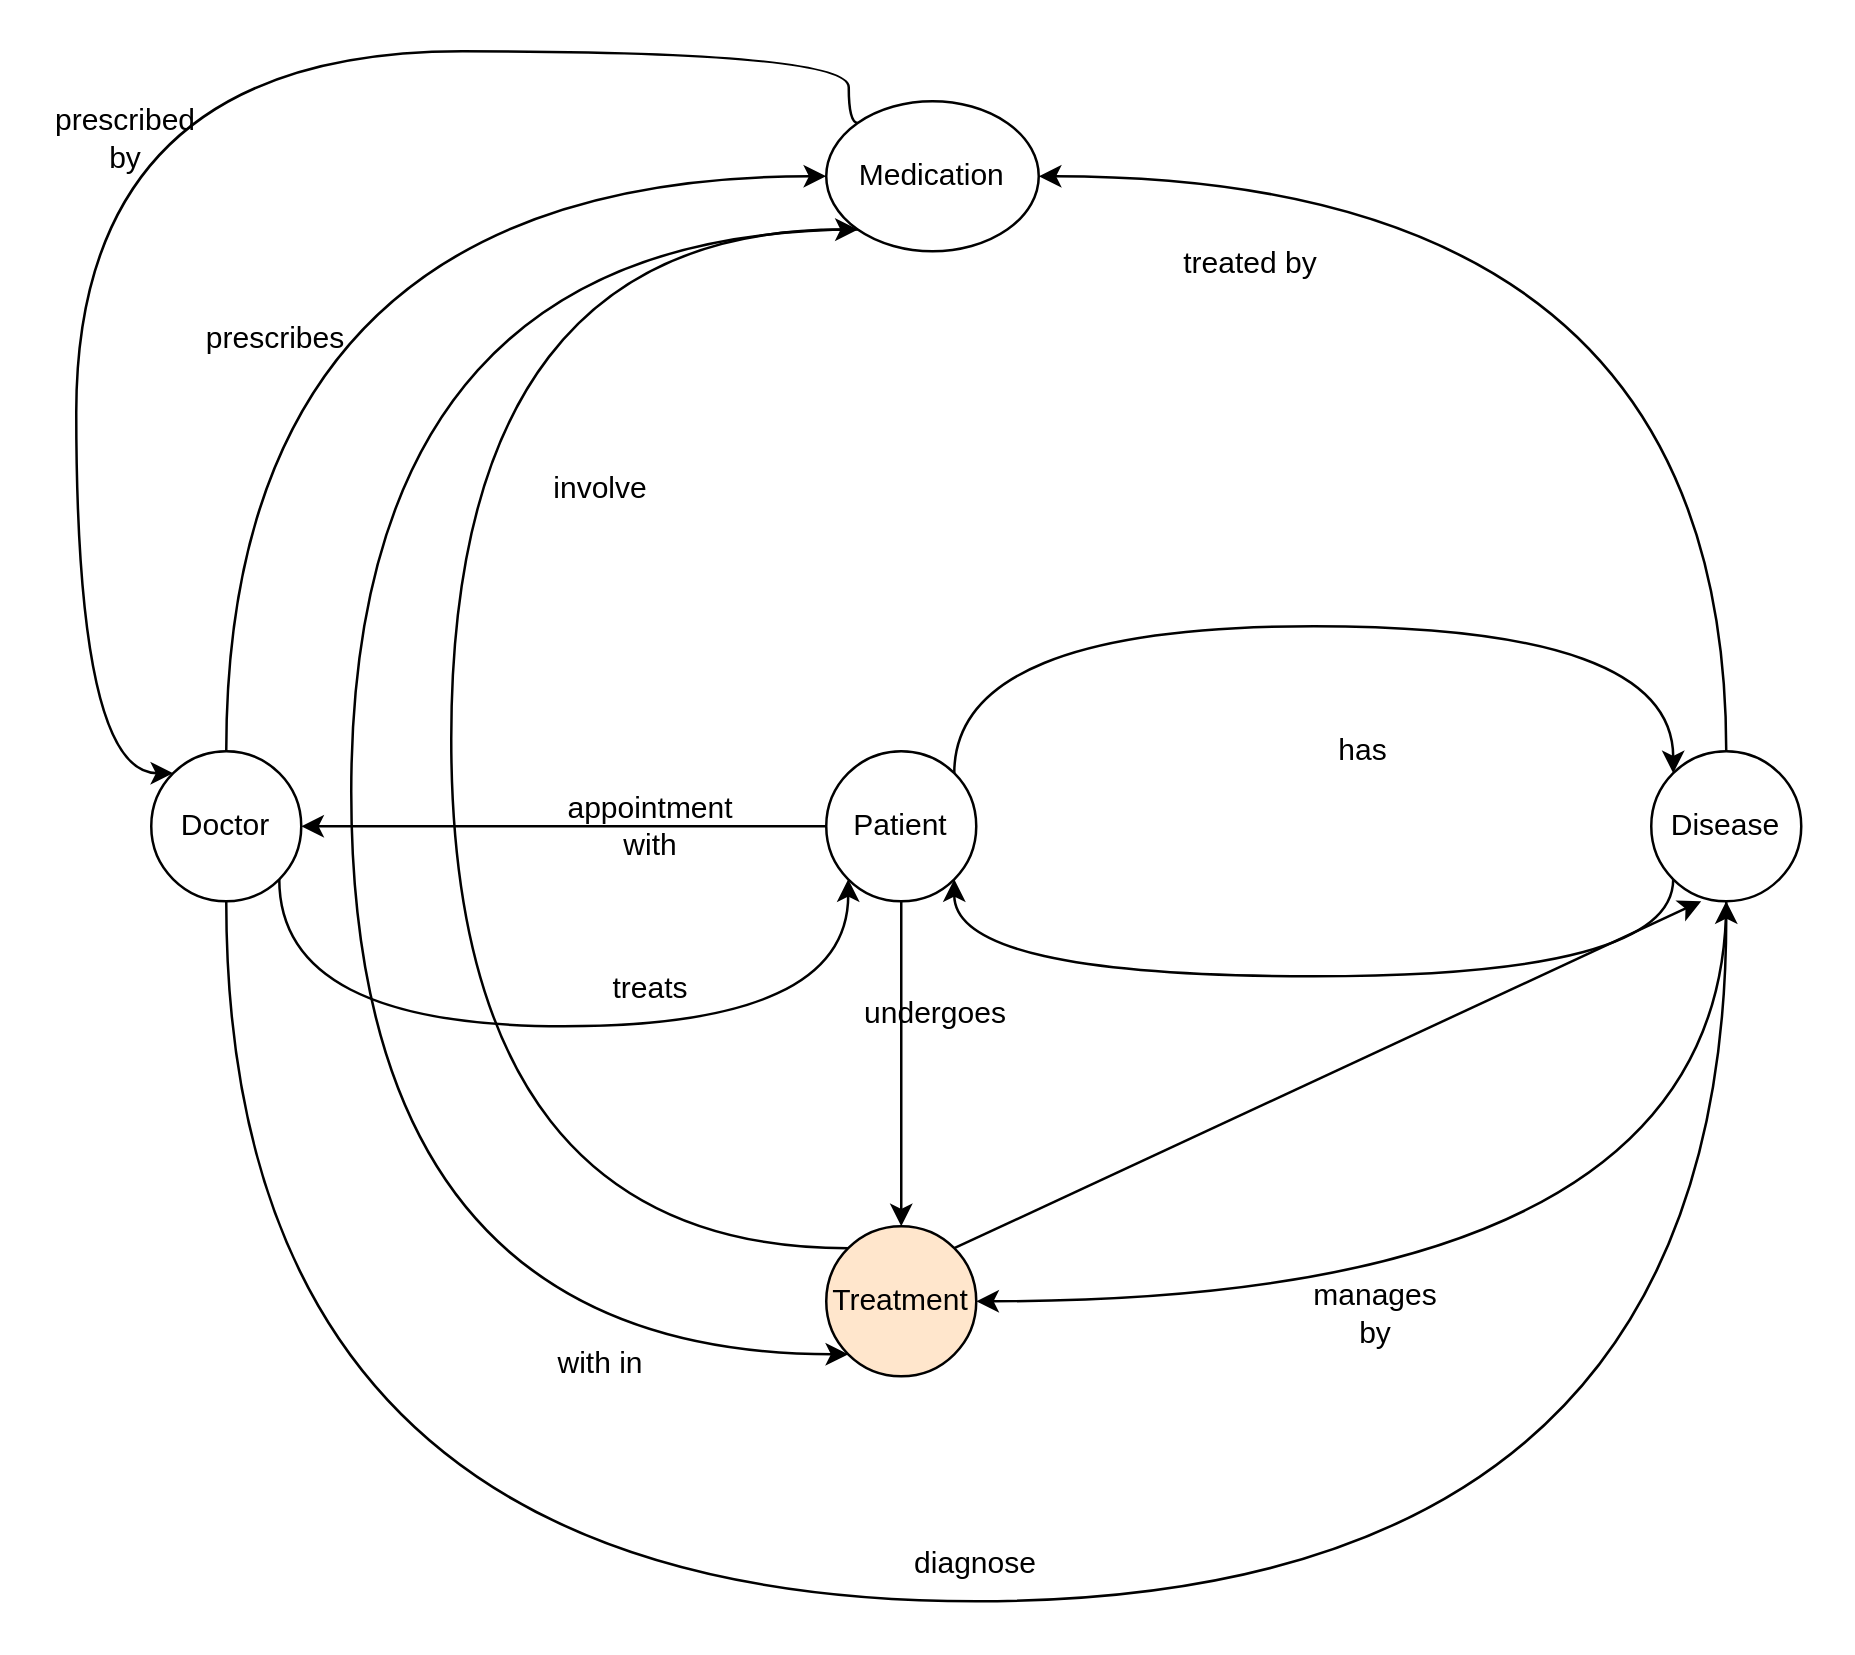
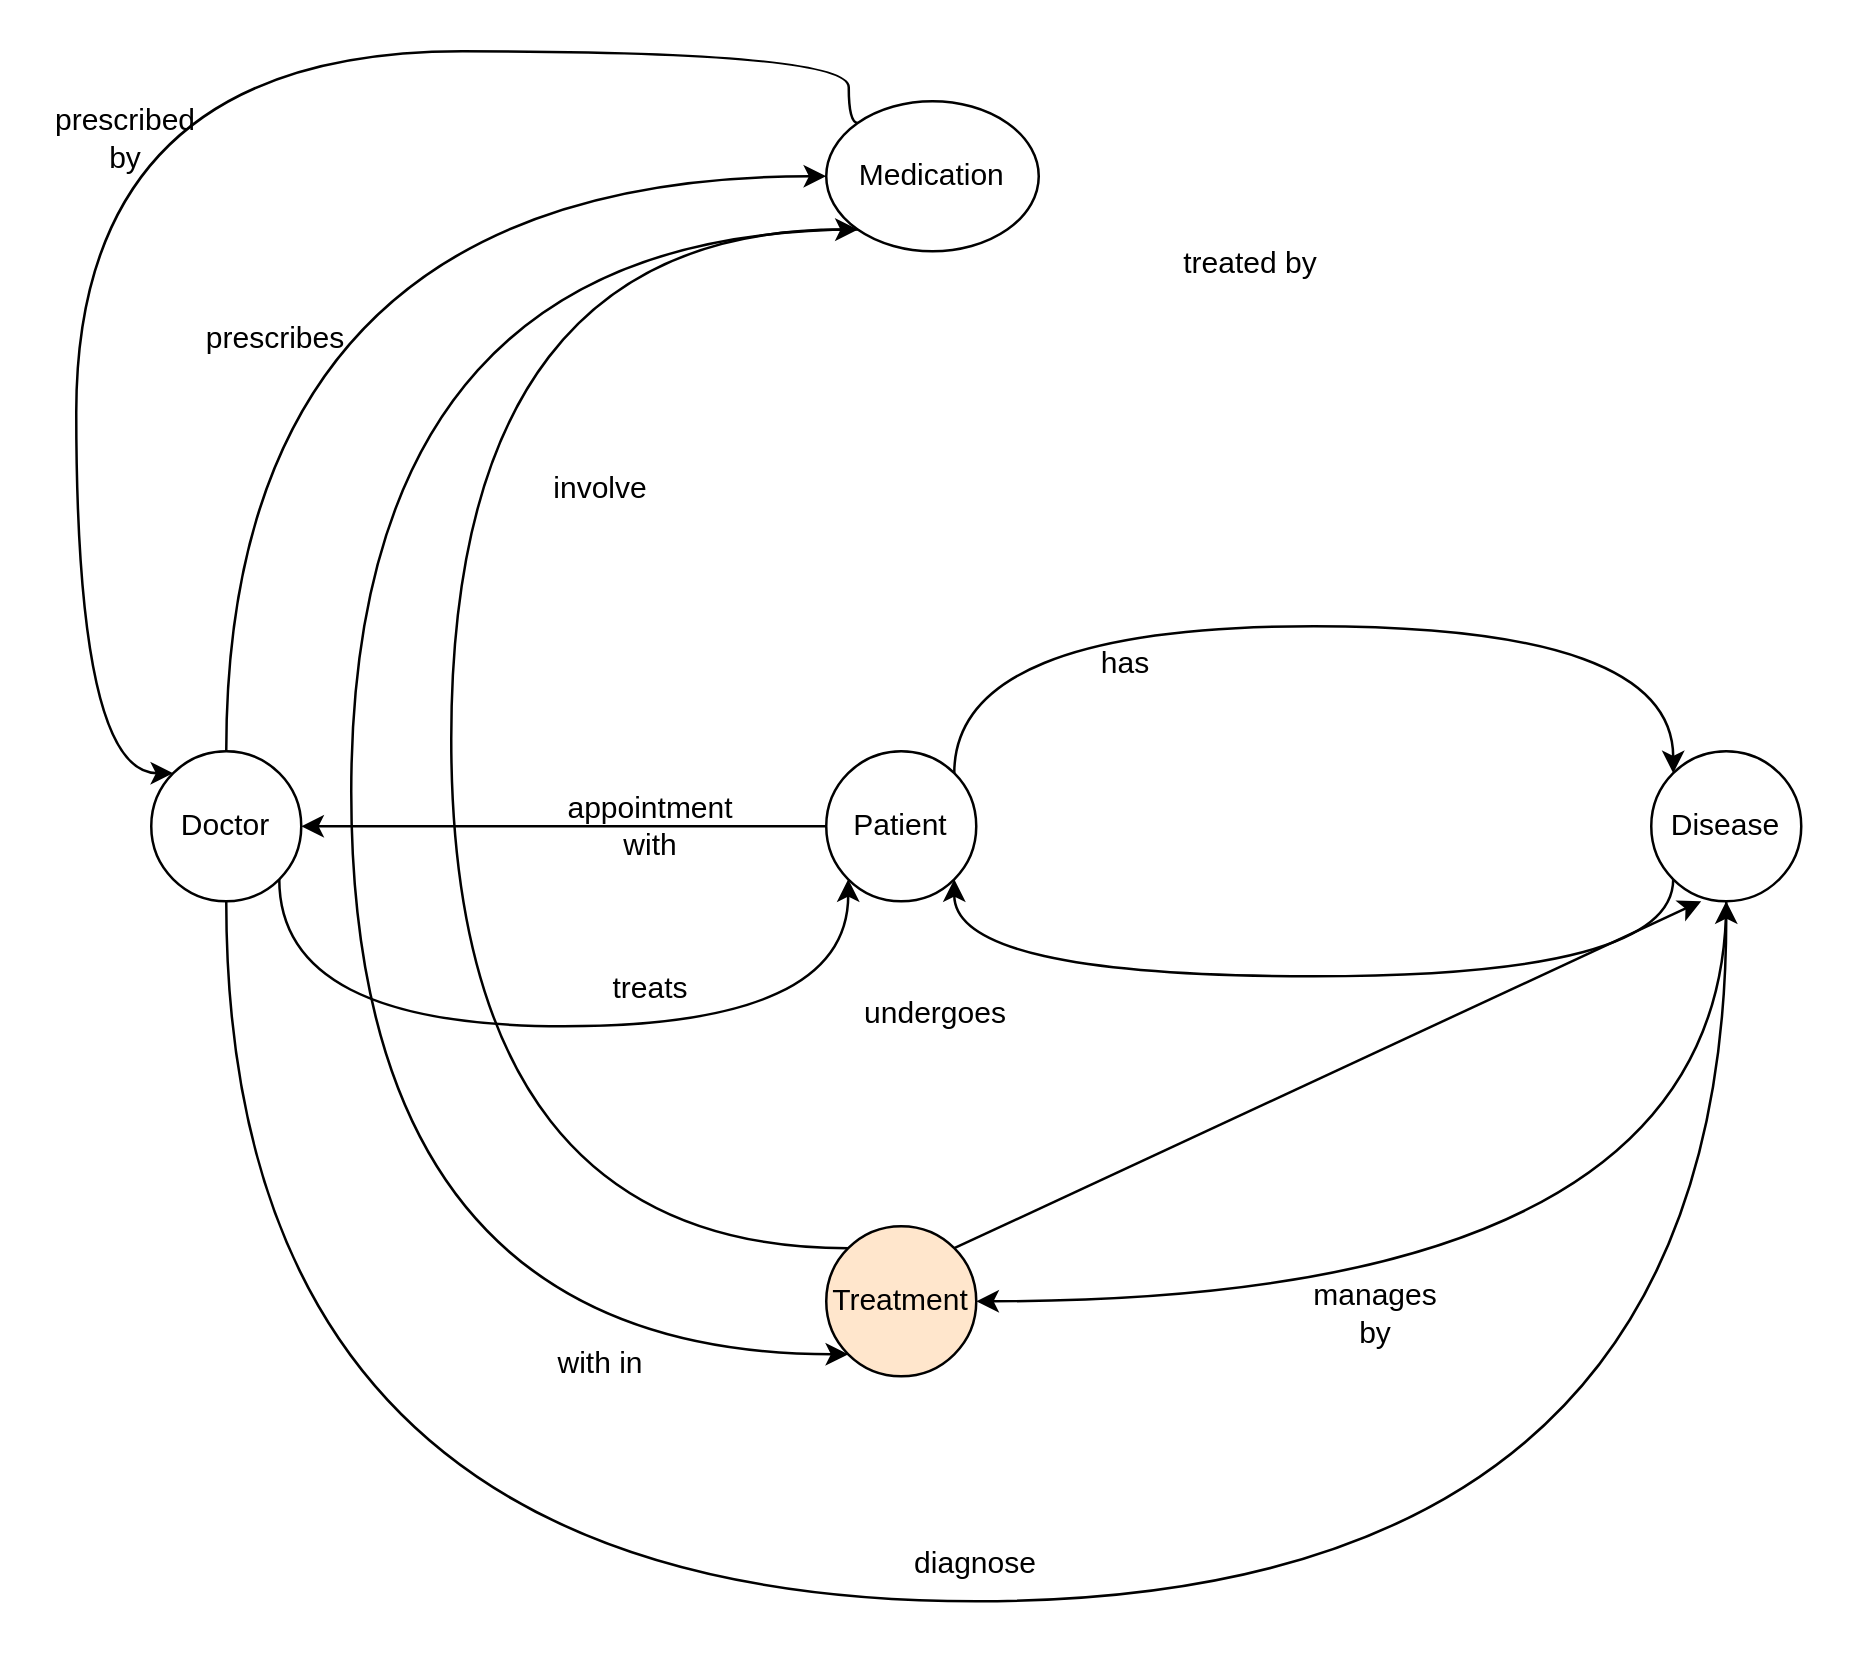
edge "Disease" -> "Medication": removed
node "has": moved (1364, 751) -> (1126, 664)
edge "Patient" -> "Treatment": removed
